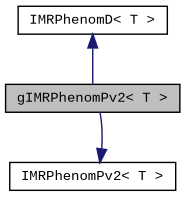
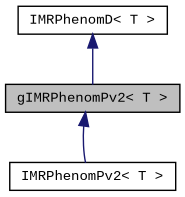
edge "gIMRPhenomPv2< T >" -> "IMRPhenomPv2< T >": reversed
